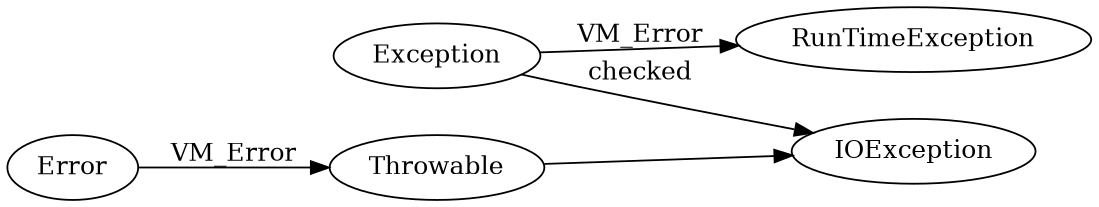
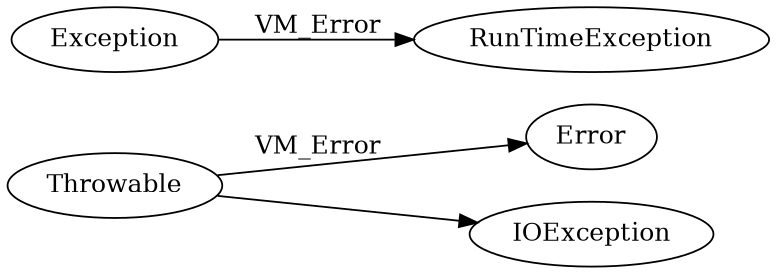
edge "Exception" -> "IOException": removed, label "checked"
edge "Error" -> "Throwable": reversed
